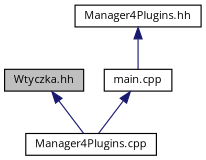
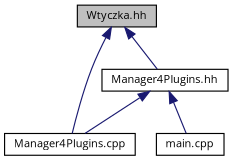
edge "Manager4Plugins.hh" -> "Wtyczka.hh": added
edge "Manager4Plugins.cpp" -> "main.cpp": now "Manager4Plugins.cpp" -> "Manager4Plugins.hh"
